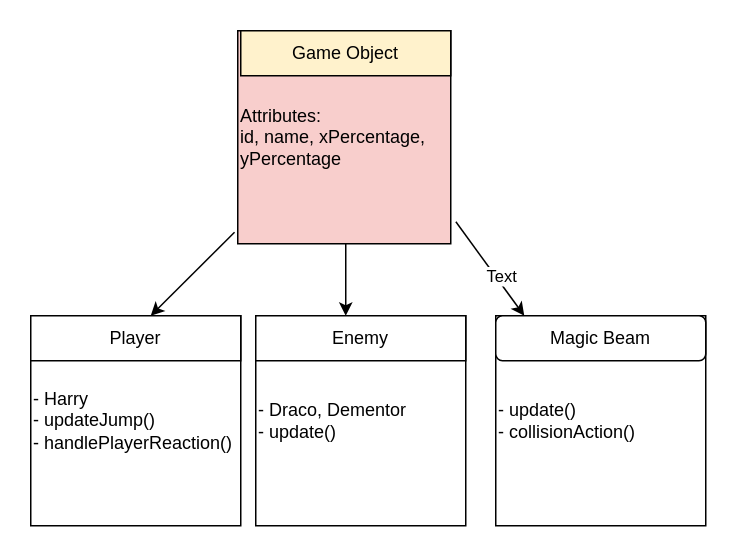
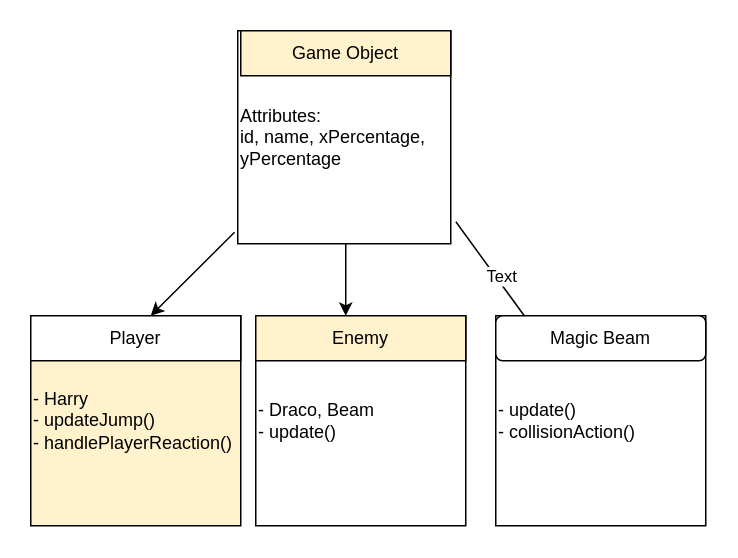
node "Attributes: id, name, xPercentage, yPercentage": fillcolor #f8cecc -> #ffffff
edge "Attributes: id, name, xPercentage, yPercentage" -> "- update() - collisionAction()": arrowhead classic -> none
node "Enemy": fillcolor #ffffff -> #fff2cc
node "- Harry - updateJump() - handlePlayerReaction()": fillcolor #ffffff -> #fff2cc
node "- Draco, Dementor - update()": label "- Draco, Dementor - update()" -> "- Draco, Beam - update()"
